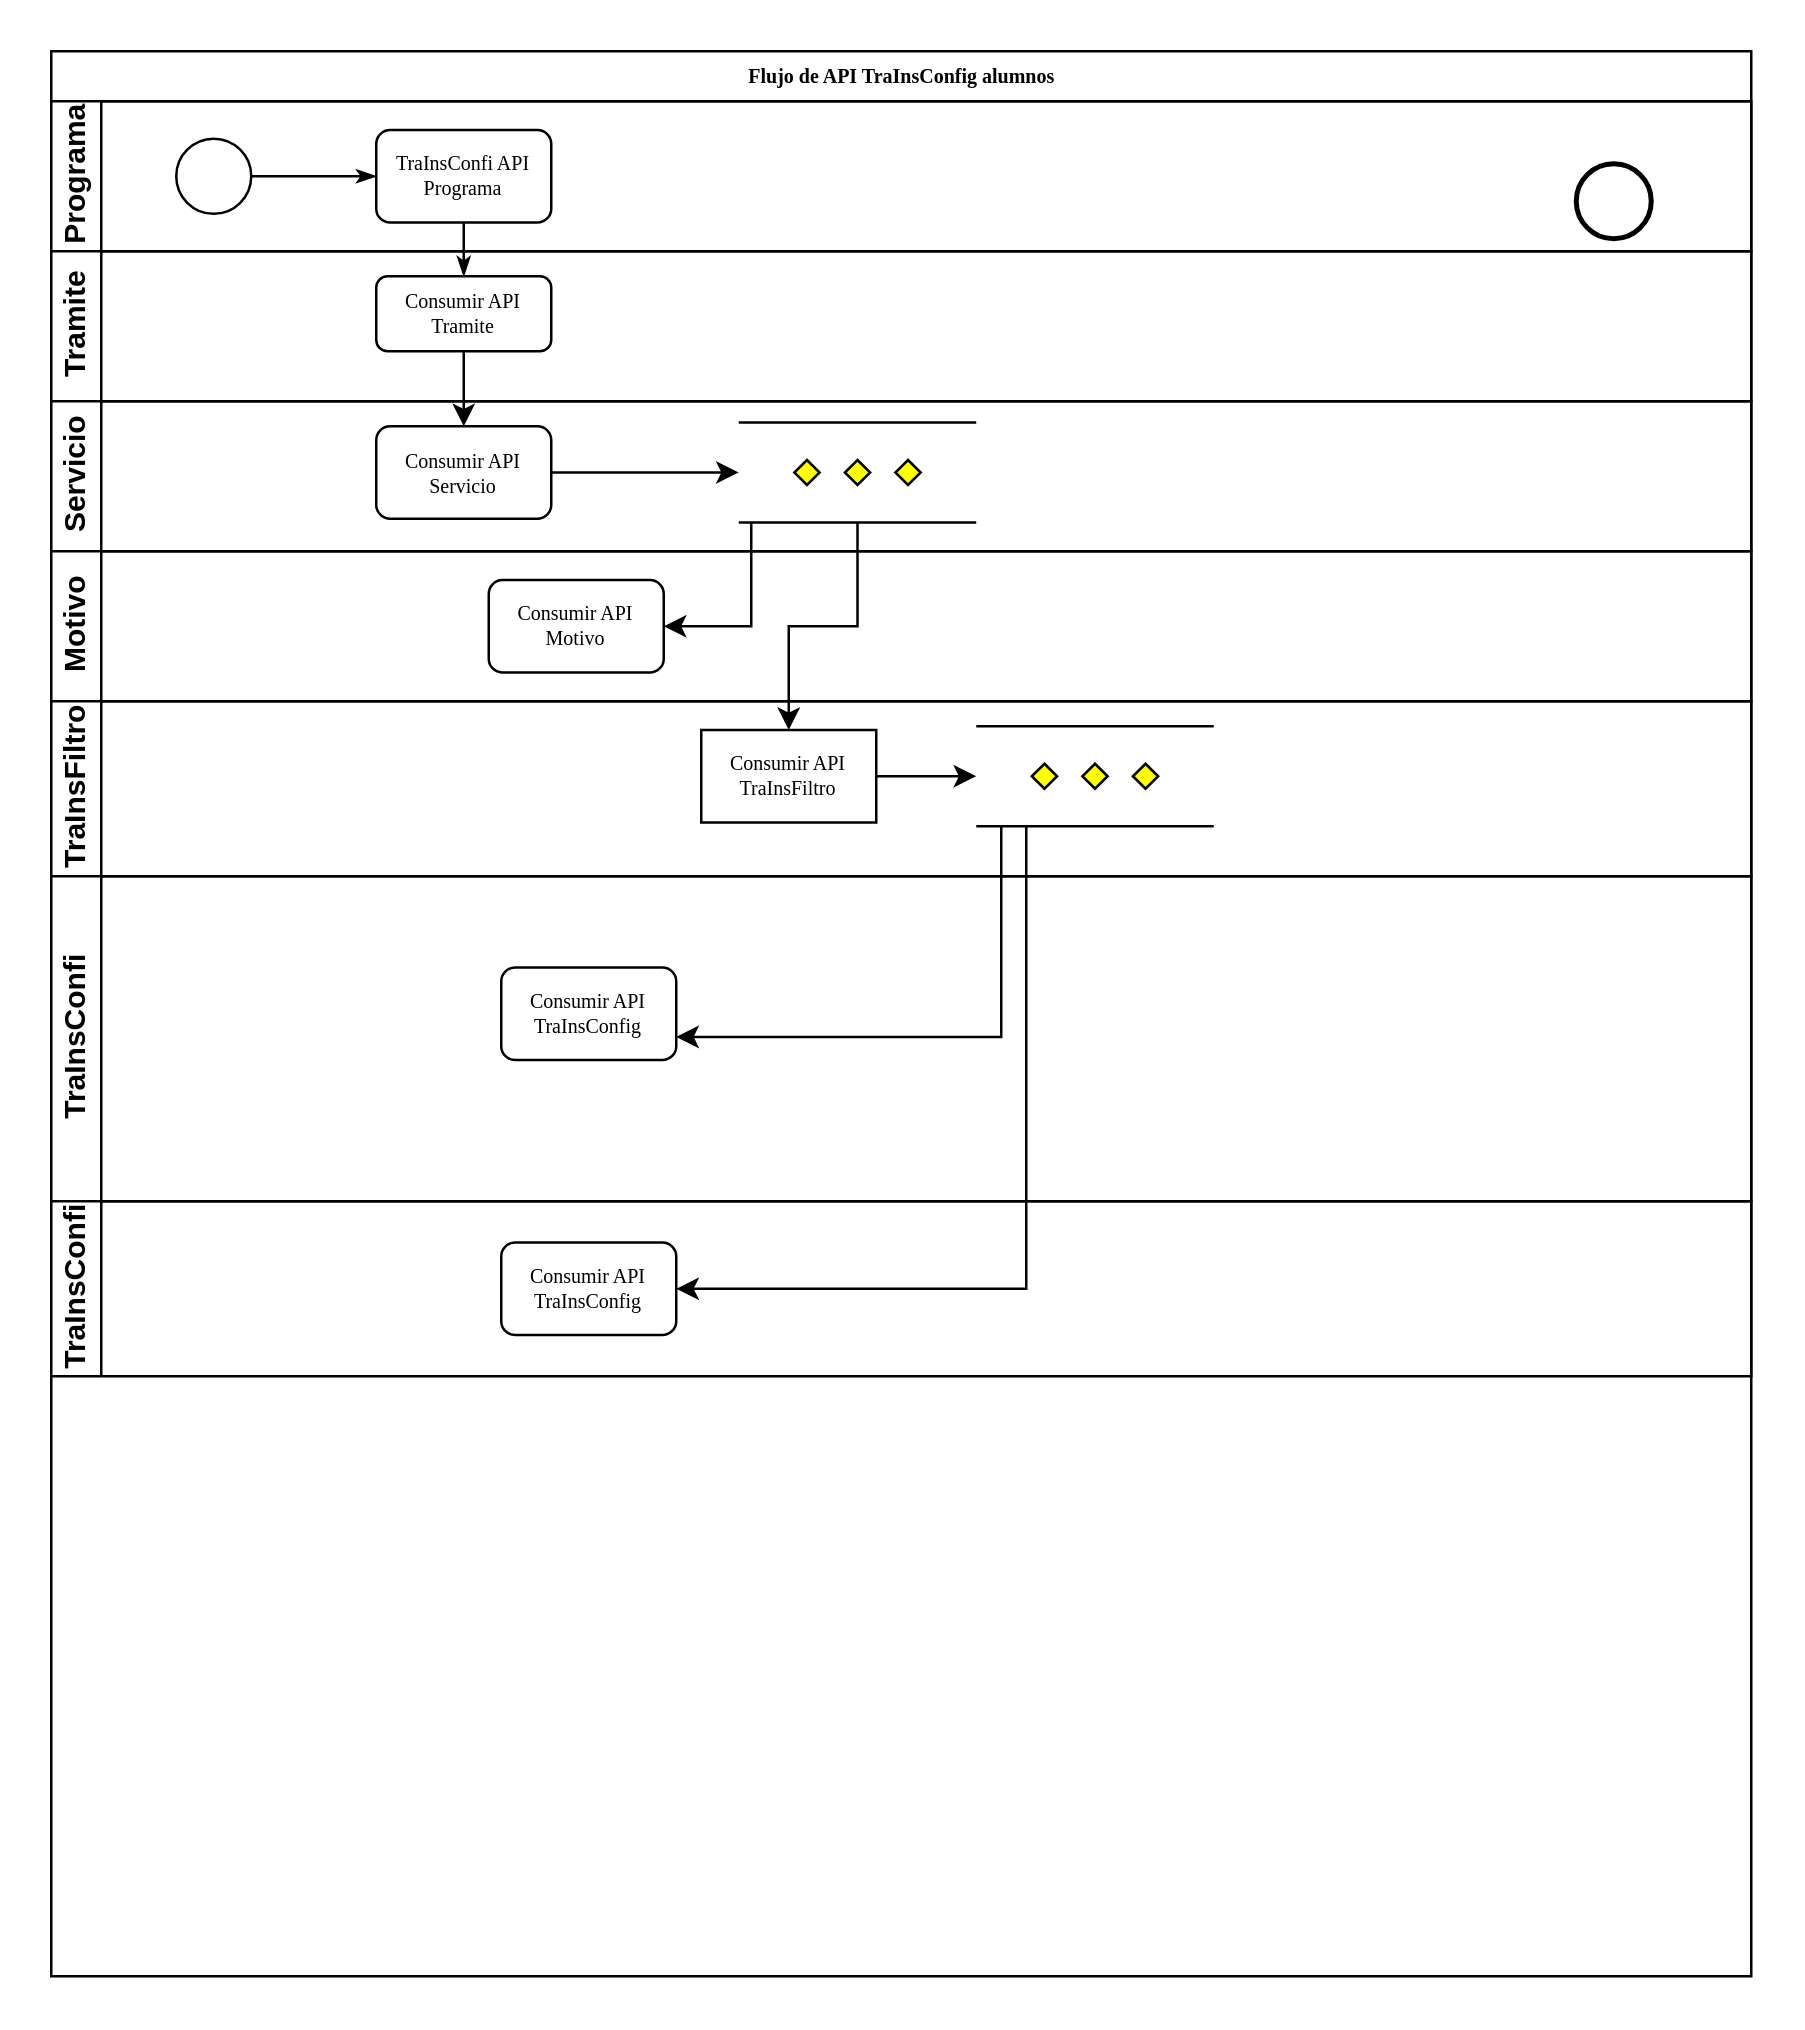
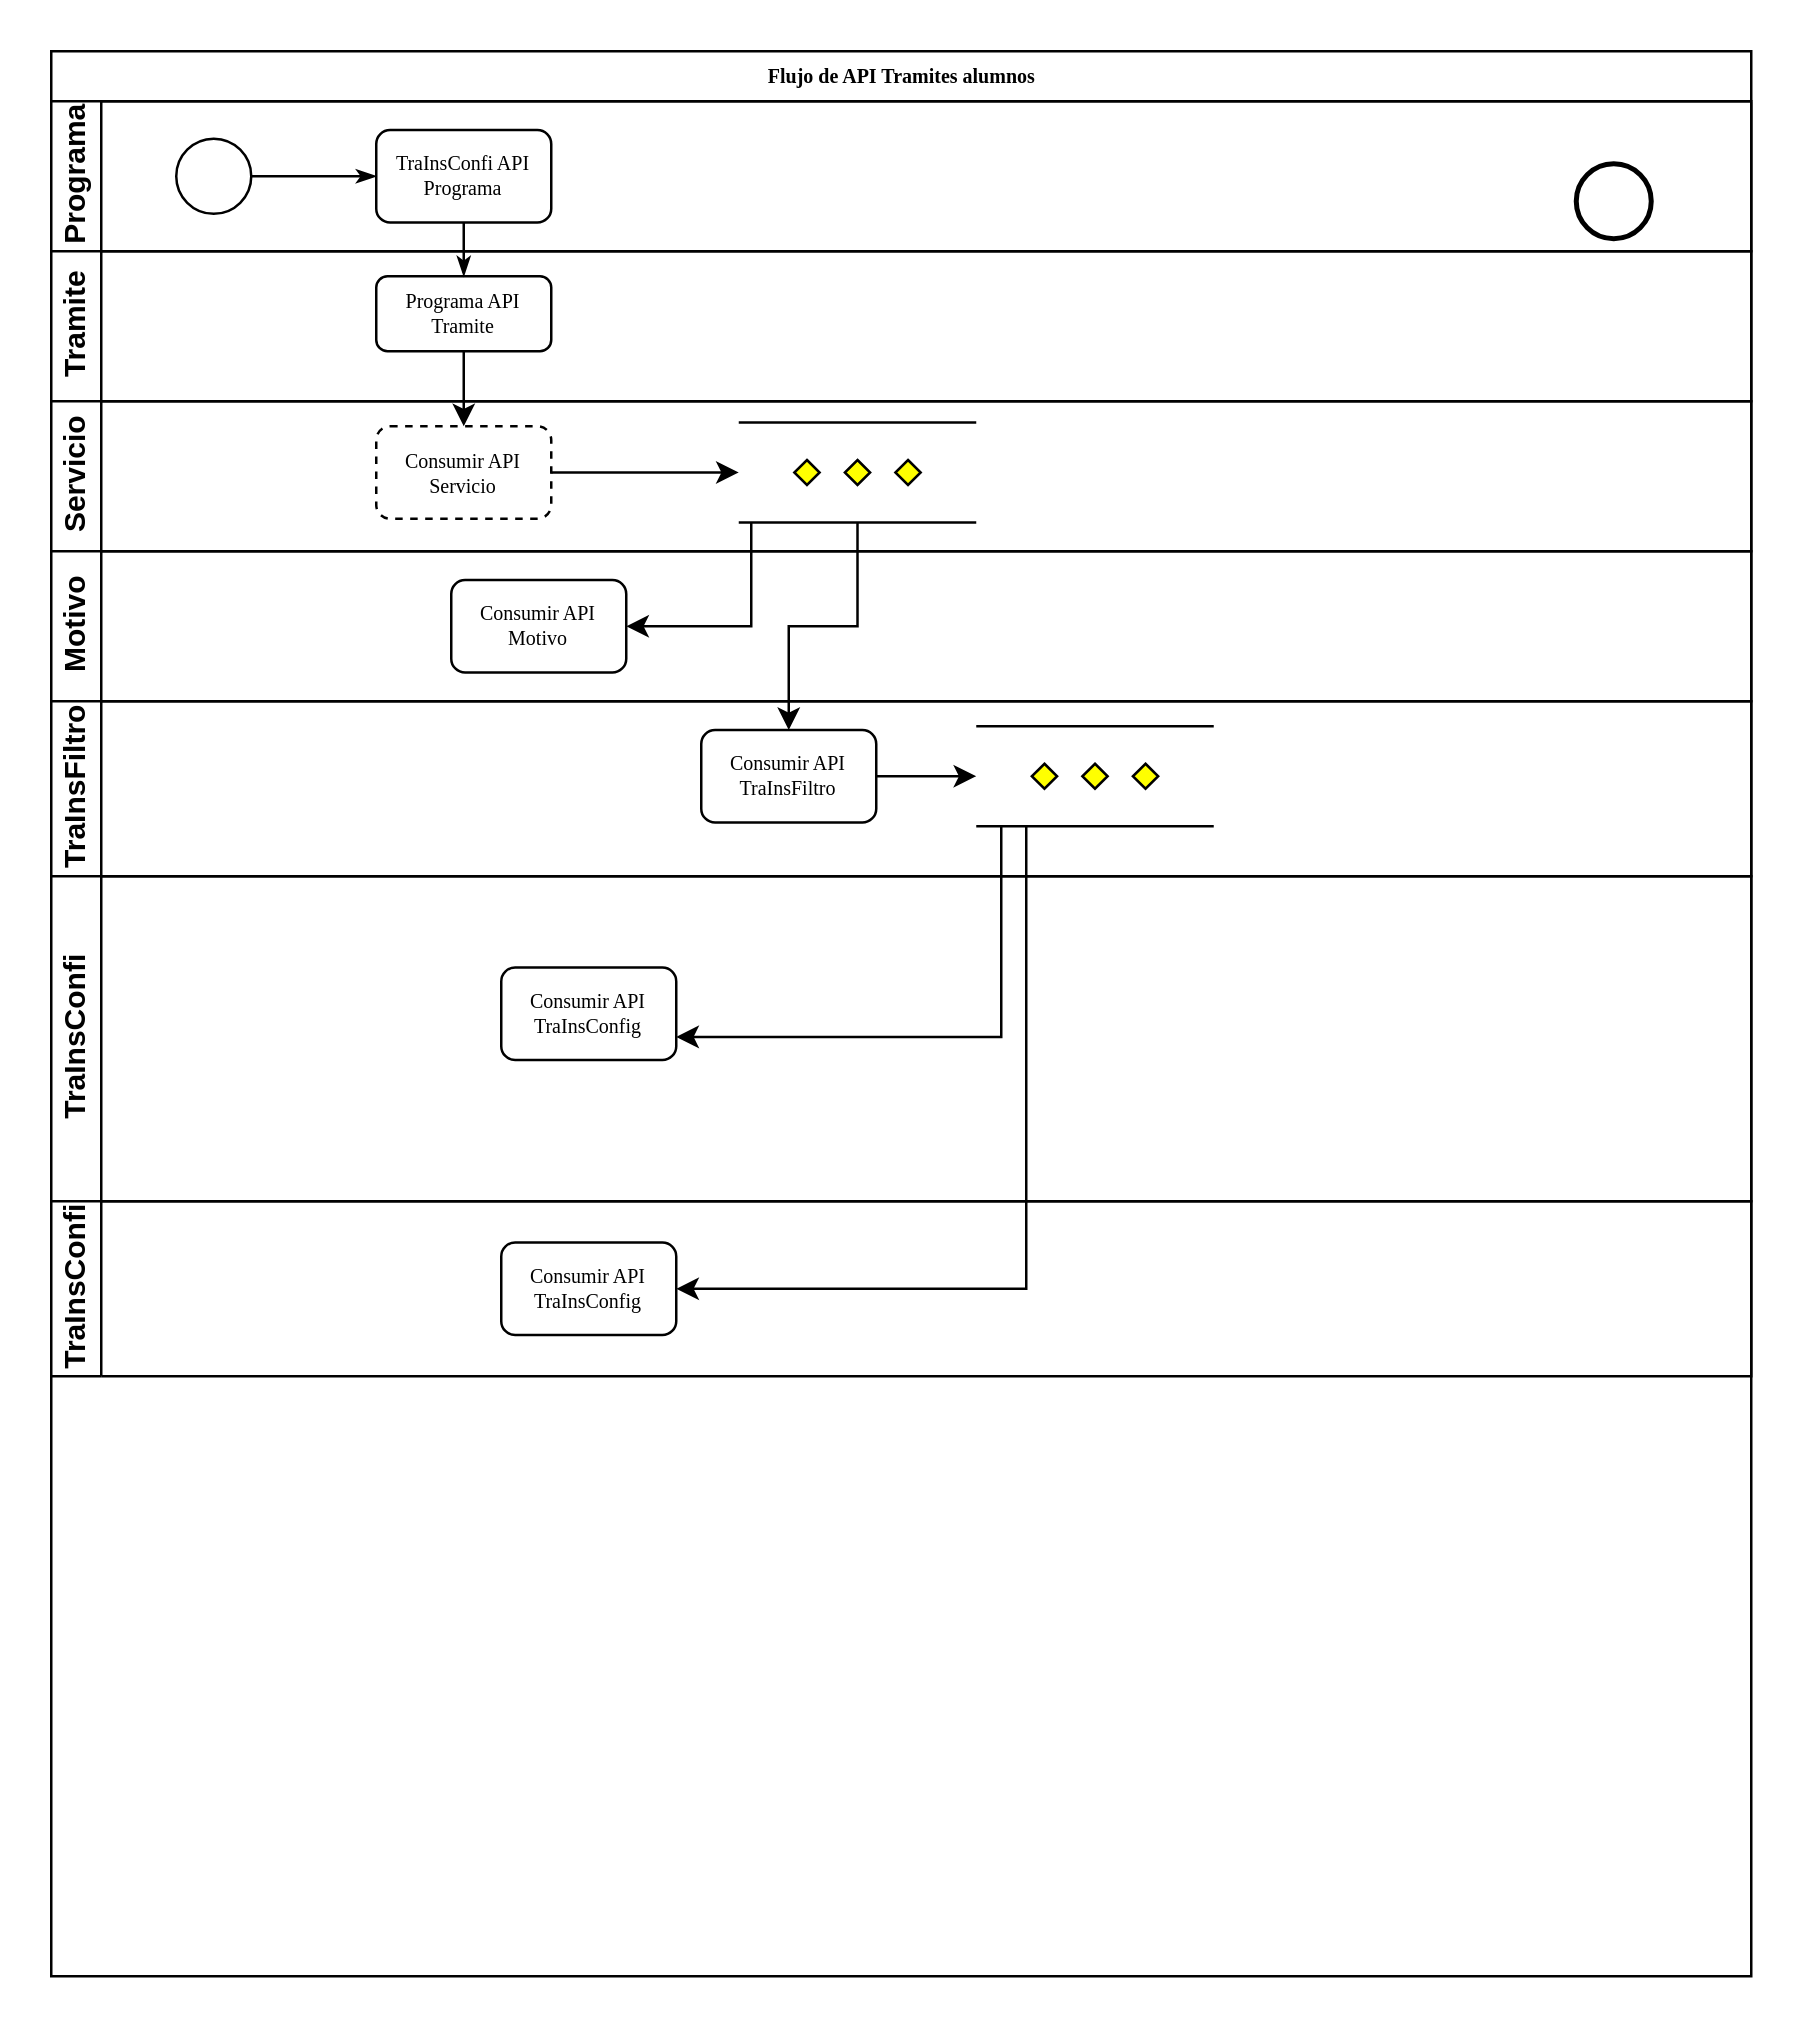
node "Flujo de API TraInsConfig alumnos": label "Flujo de API TraInsConfig alumnos" -> "Flujo de API Tramites alumnos"
node "Consumir API Tramite": label "Consumir API Tramite" -> "Programa API Tramite"
node "Consumir API Servicio": style solid -> dashed
node "Consumir API Motivo": moved (576, 626) -> (539, 626)
node "Consumir API TraInsFiltro": shape rectangle -> rounded rectangle
